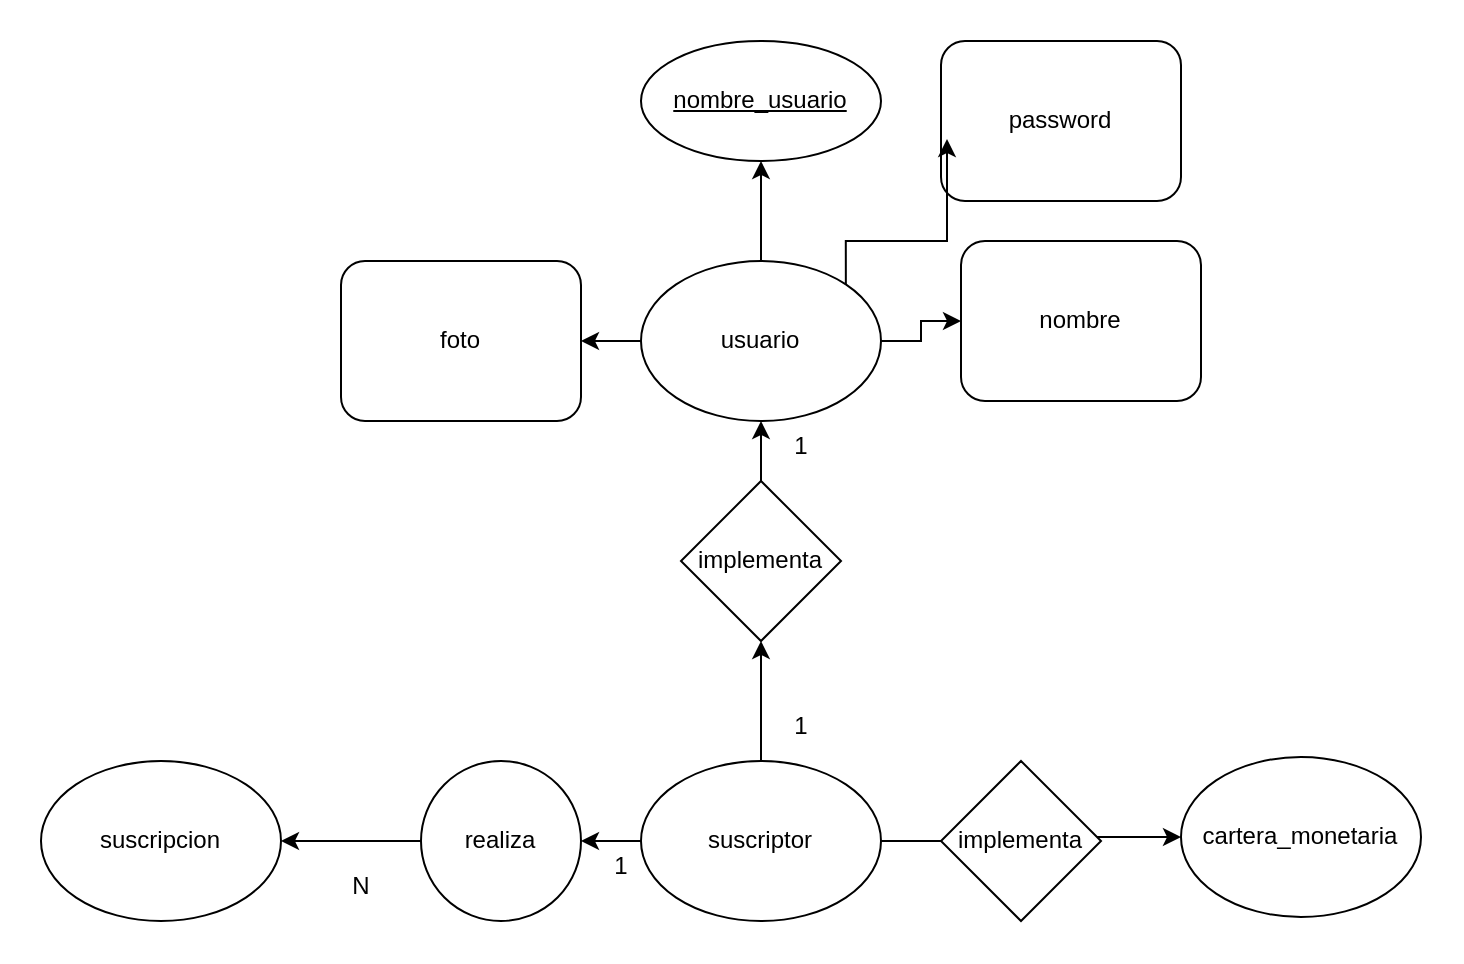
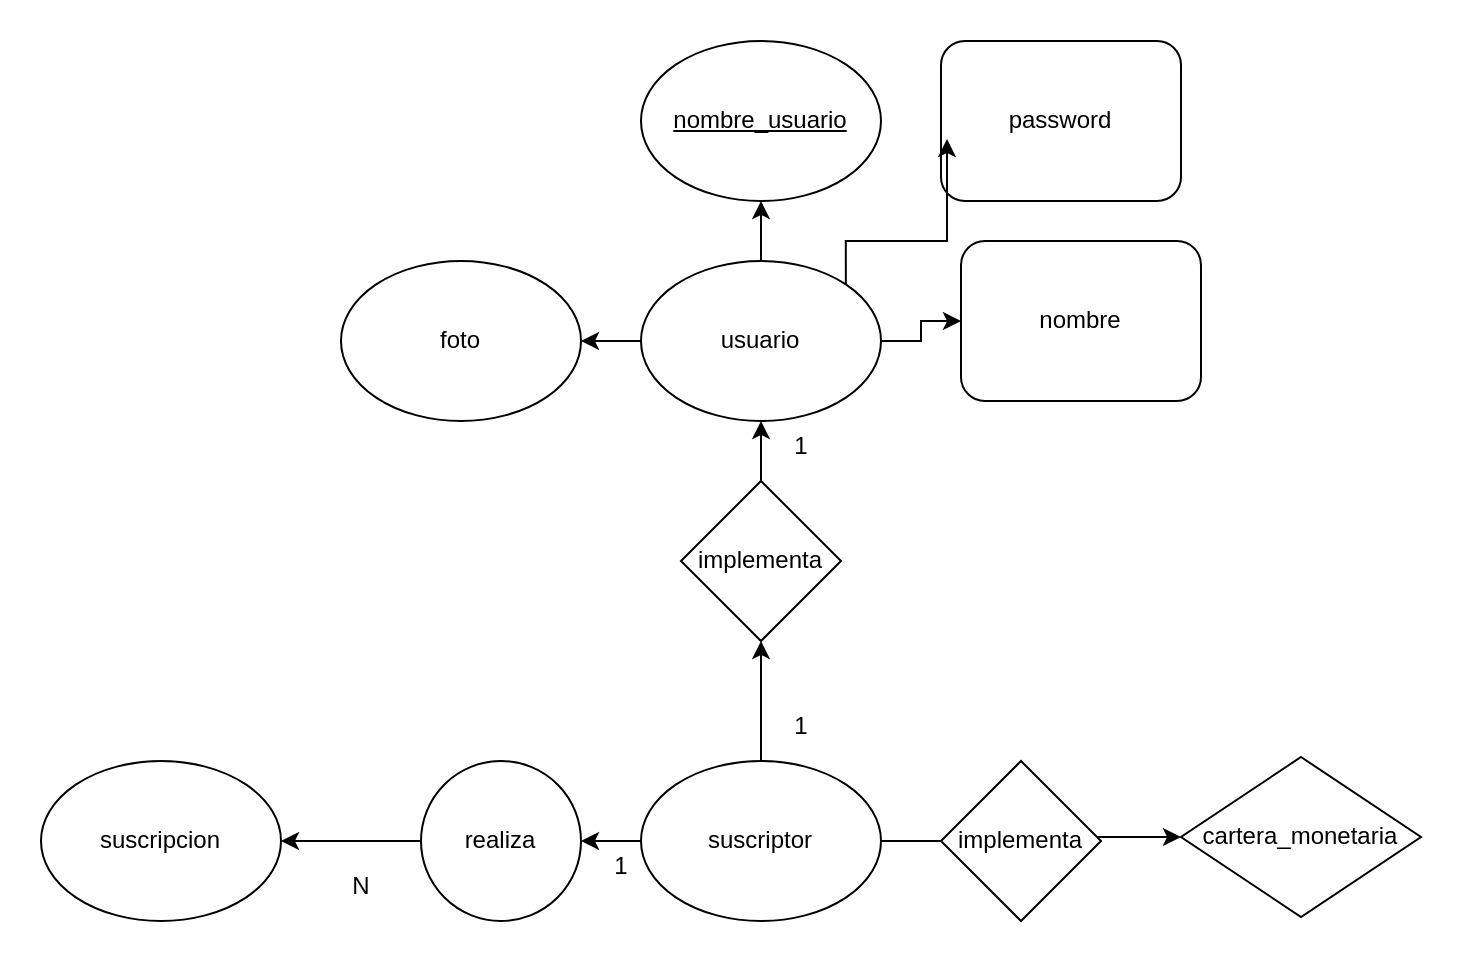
node "nombre_usuario": size 240x120 -> 240x160
node "foto": shape rounded rectangle -> ellipse
node "cartera_monetaria": shape ellipse -> diamond
